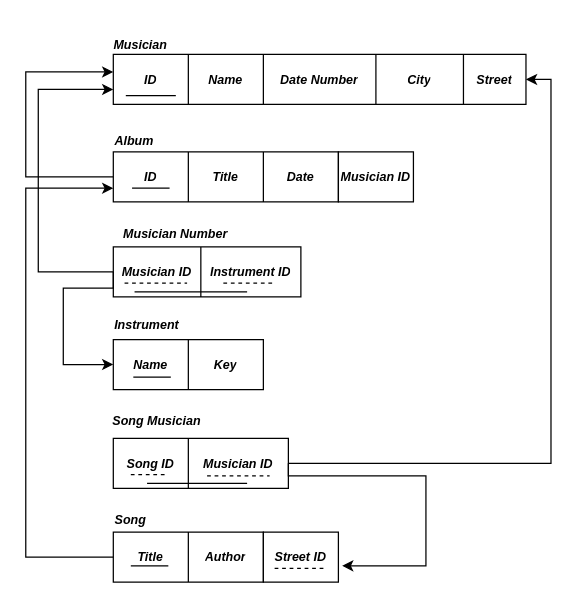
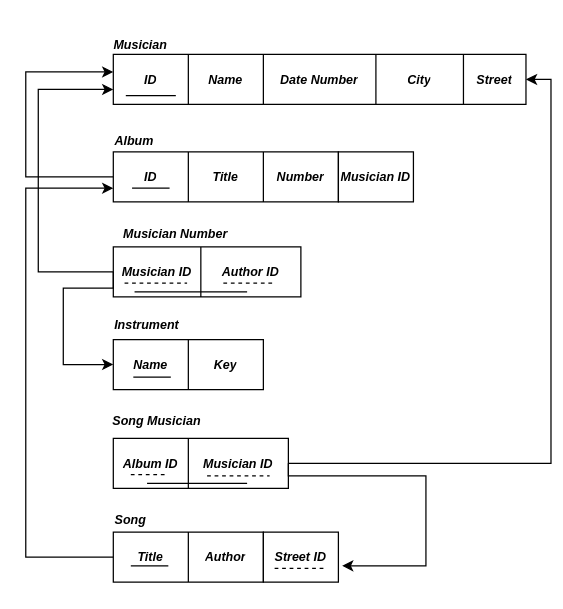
node "Date": label "Date" -> "Number"
node "Instrument ID": label "Instrument ID" -> "Author ID"
node "Song ID": label "Song ID" -> "Album ID"
